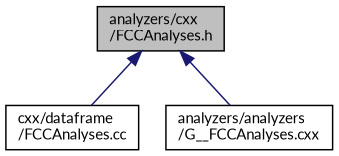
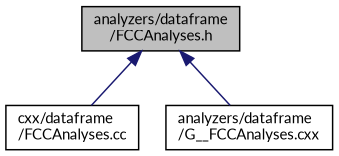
node "analyzers/cxx /FCCAnalyses.h": label "analyzers/cxx /FCCAnalyses.h" -> "analyzers/dataframe /FCCAnalyses.h"
node "analyzers/analyzers /G__FCCAnalyses.cxx": label "analyzers/analyzers /G__FCCAnalyses.cxx" -> "analyzers/dataframe /G__FCCAnalyses.cxx"
